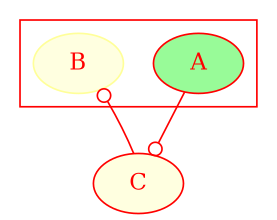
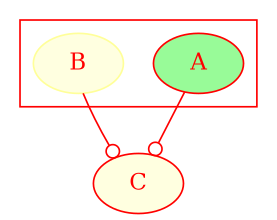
edge "C" -> "B": reversed
